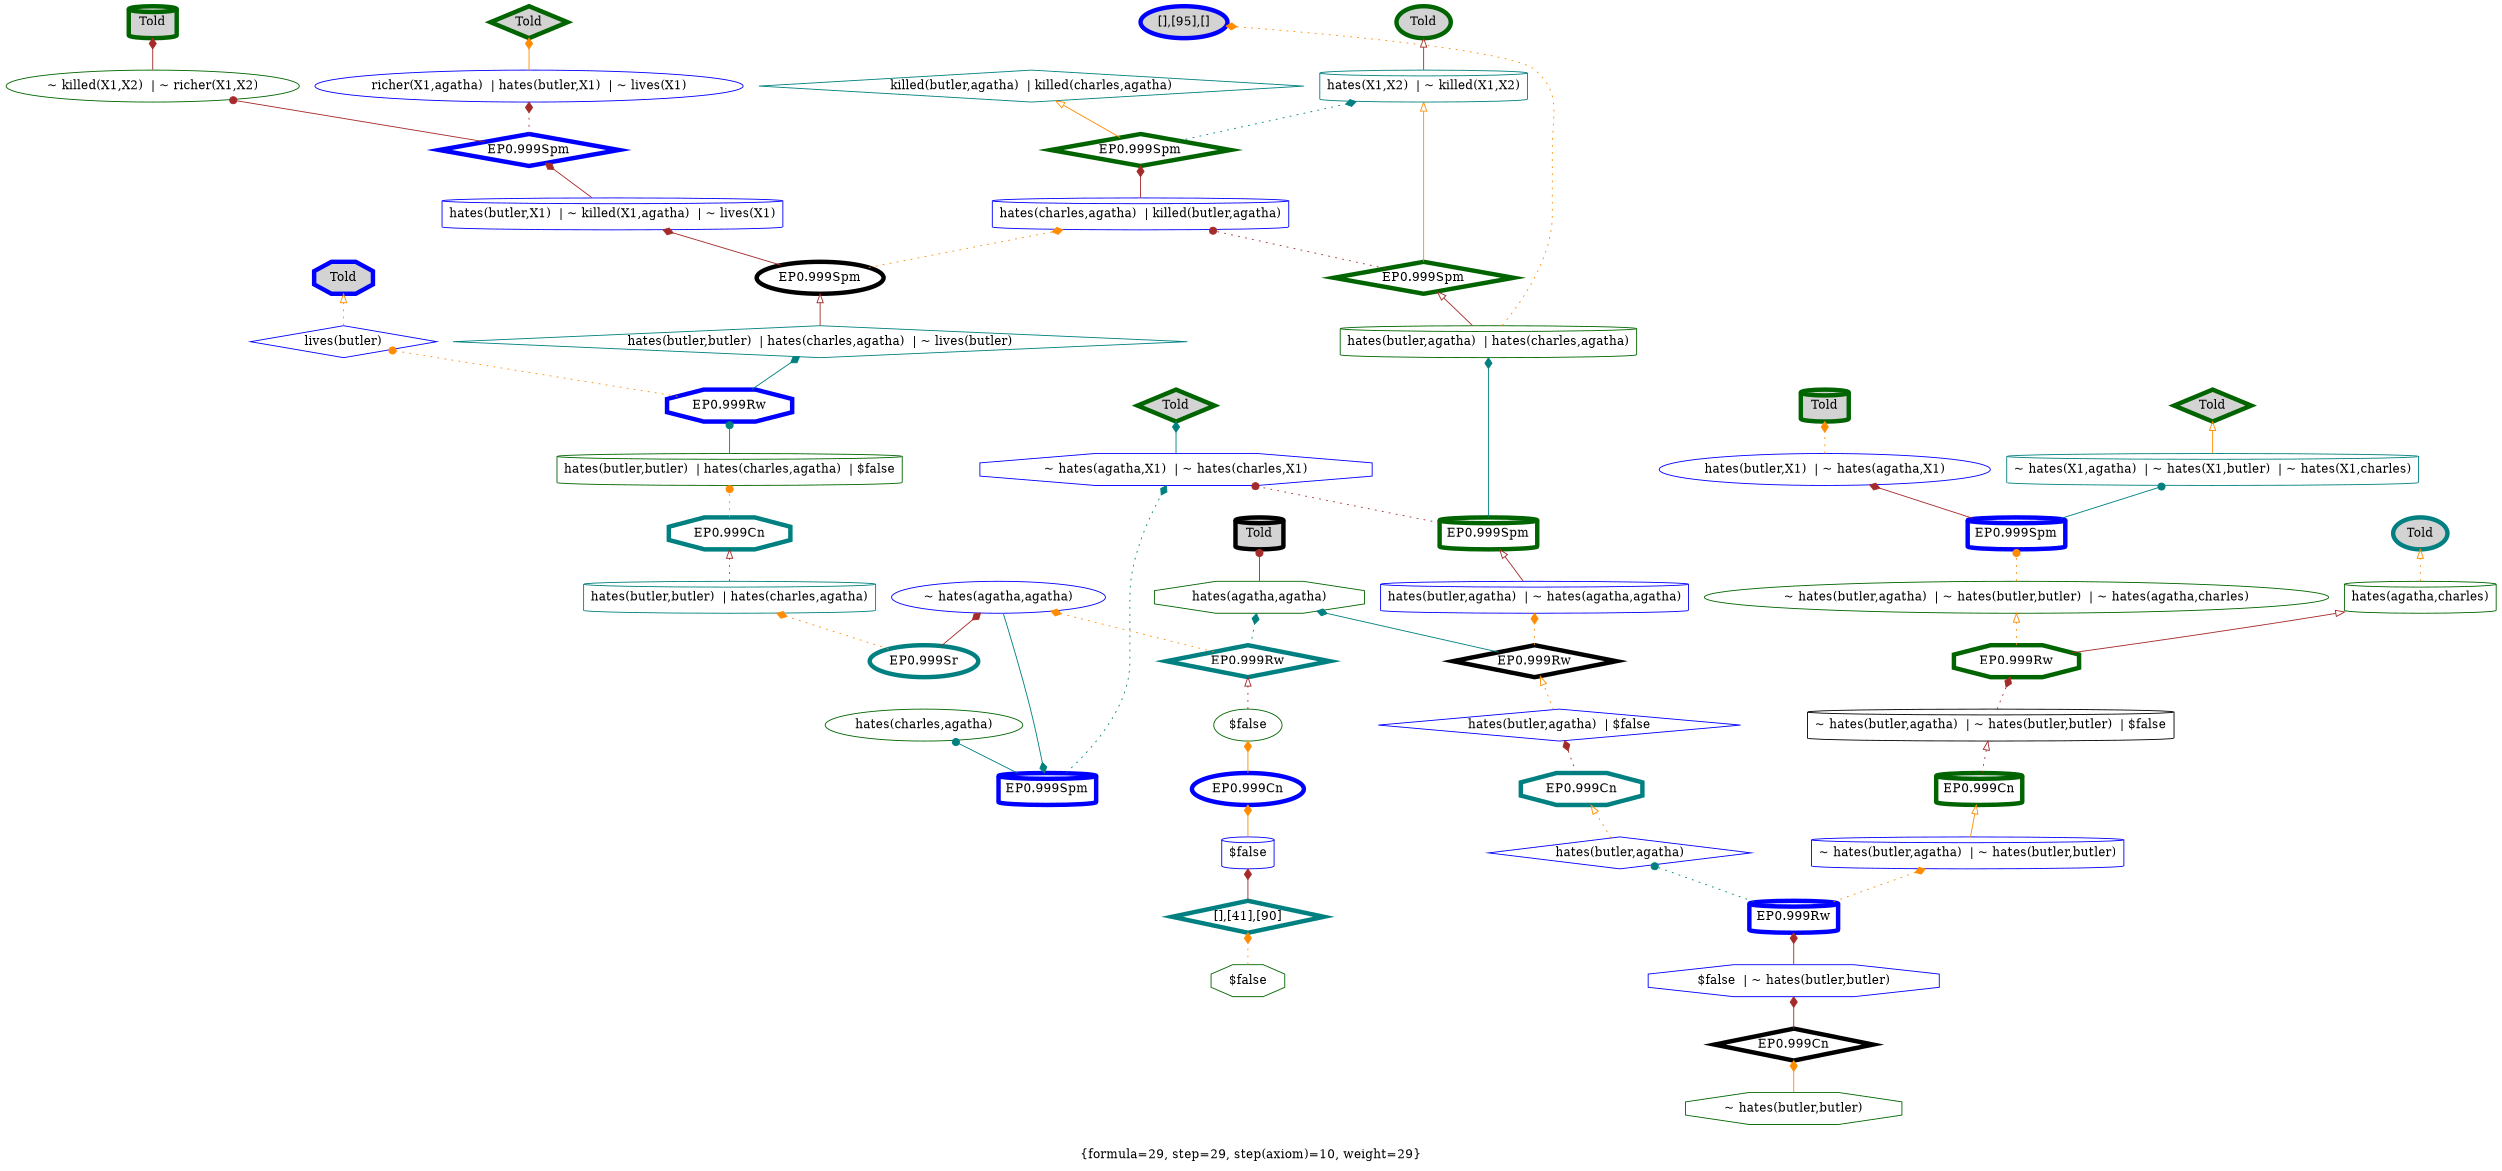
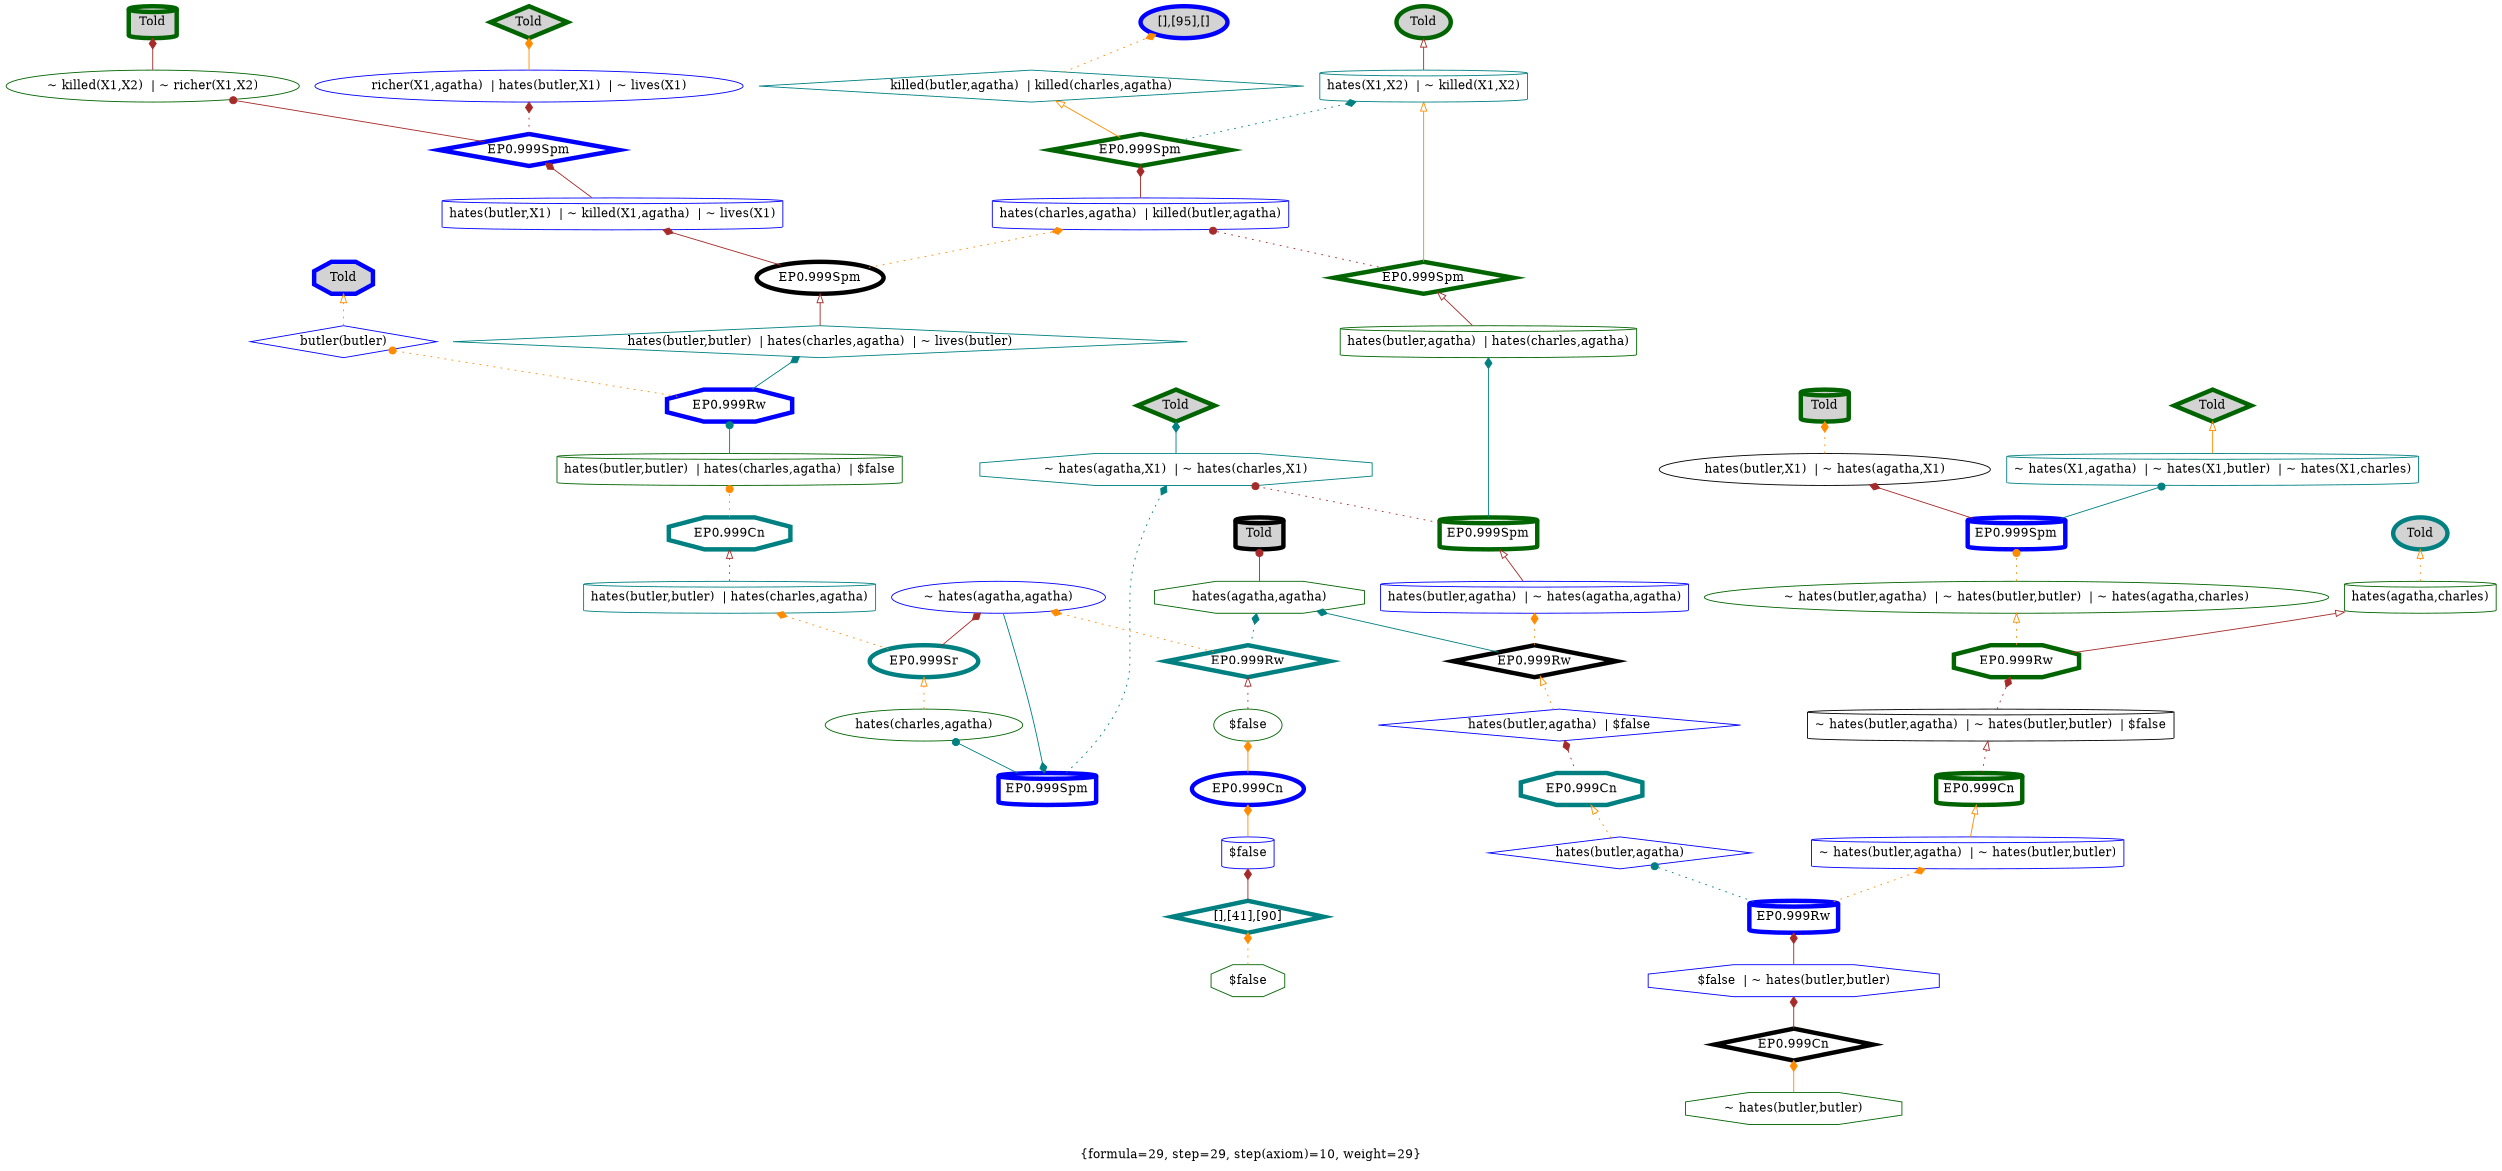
edge "hates(butler,agatha)  | hates(charles,agatha)" -> "[],[95],[]": now "killed(butler,agatha)  | killed(charles,agatha)" -> "[],[95],[]"
node "lives(butler)": label "lives(butler)" -> "butler(butler)"
node "~ hates(agatha,X1)  | ~ hates(charles,X1)": color blue -> teal
node "hates(butler,X1)  | ~ hates(agatha,X1)": color blue -> black
edge "hates(charles,agatha)" -> "EP0.999Sr": added
